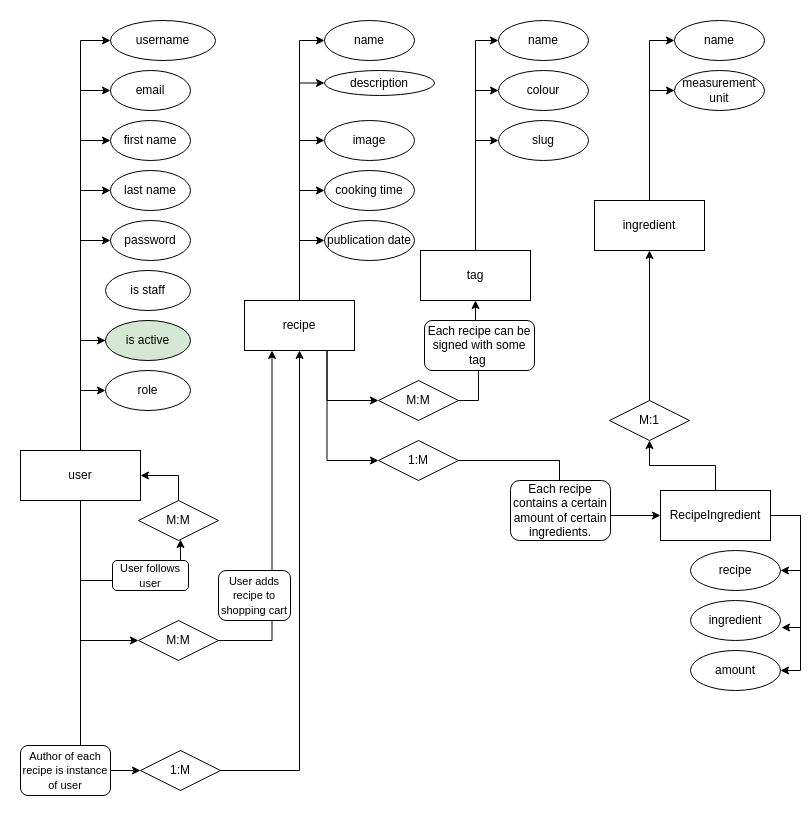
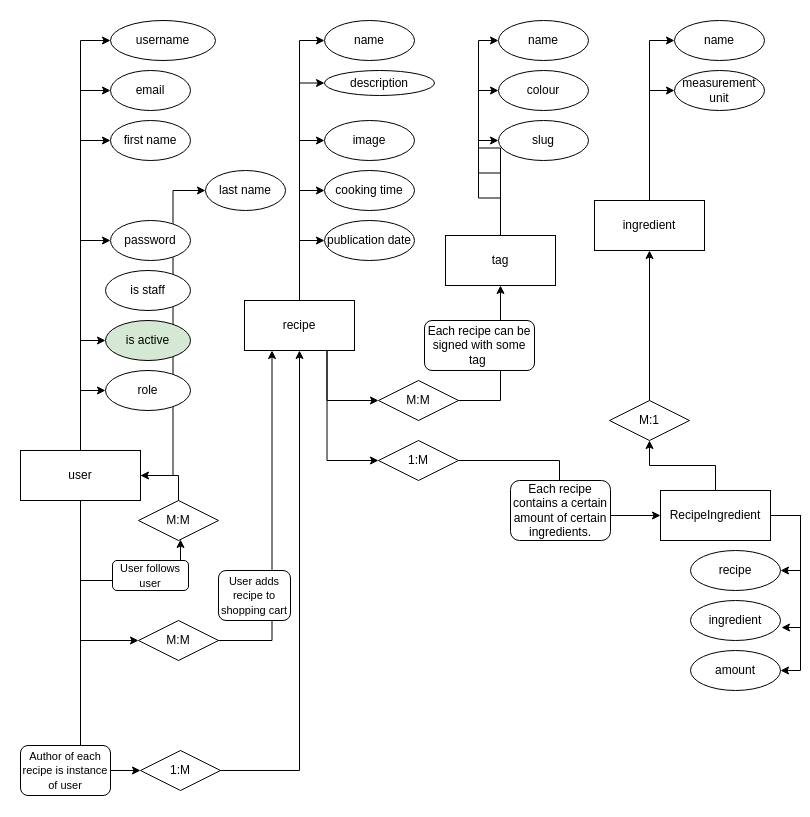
node "last name": moved (151, 191) -> (246, 191)
node "tag": moved (476, 276) -> (501, 261)
